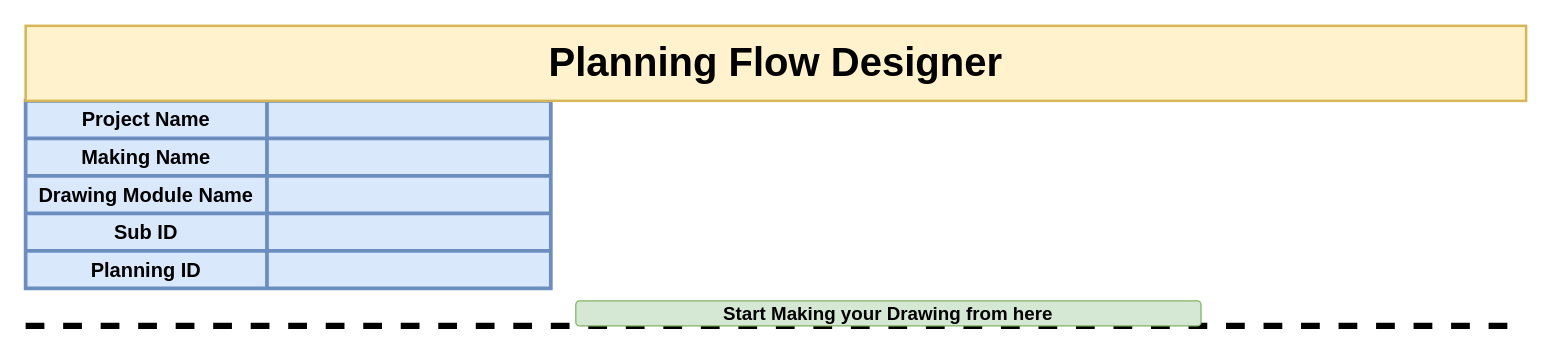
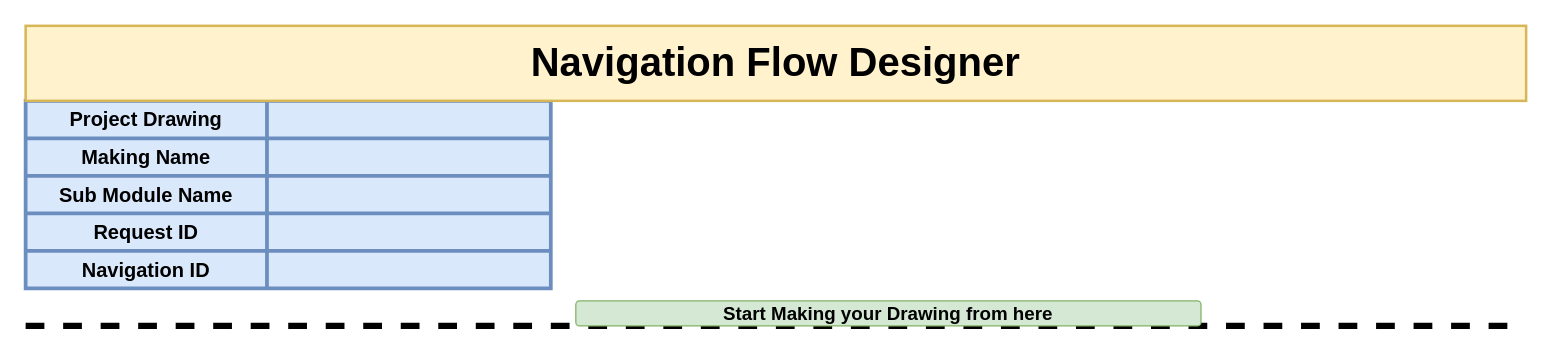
node "Planning Flow Designer": label "Planning Flow Designer" -> "Navigation Flow Designer"
node "Project Name": label "Project Name" -> "Project Drawing"
node "Drawing Module Name": label "Drawing Module Name" -> "Sub Module Name"
node "Sub ID": label "Sub ID" -> "Request ID"
node "Planning ID": label "Planning ID" -> "Navigation ID"
